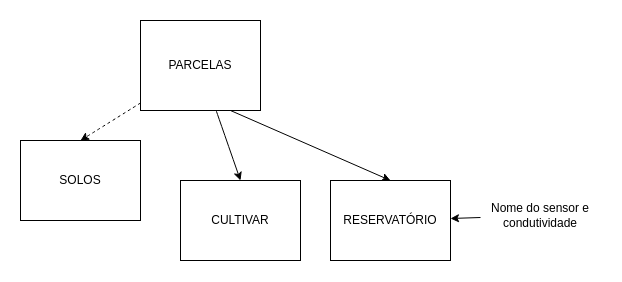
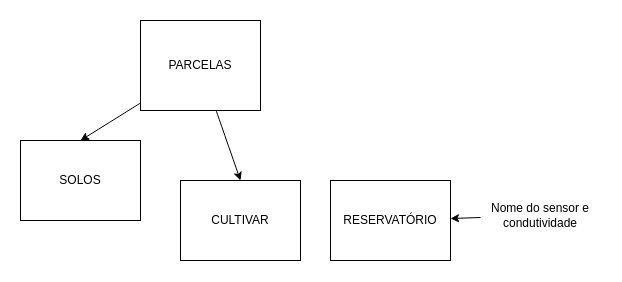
edge "PARCELAS" -> "SOLOS": style dashed -> solid
edge "PARCELAS" -> "RESERVATÓRIO": removed
